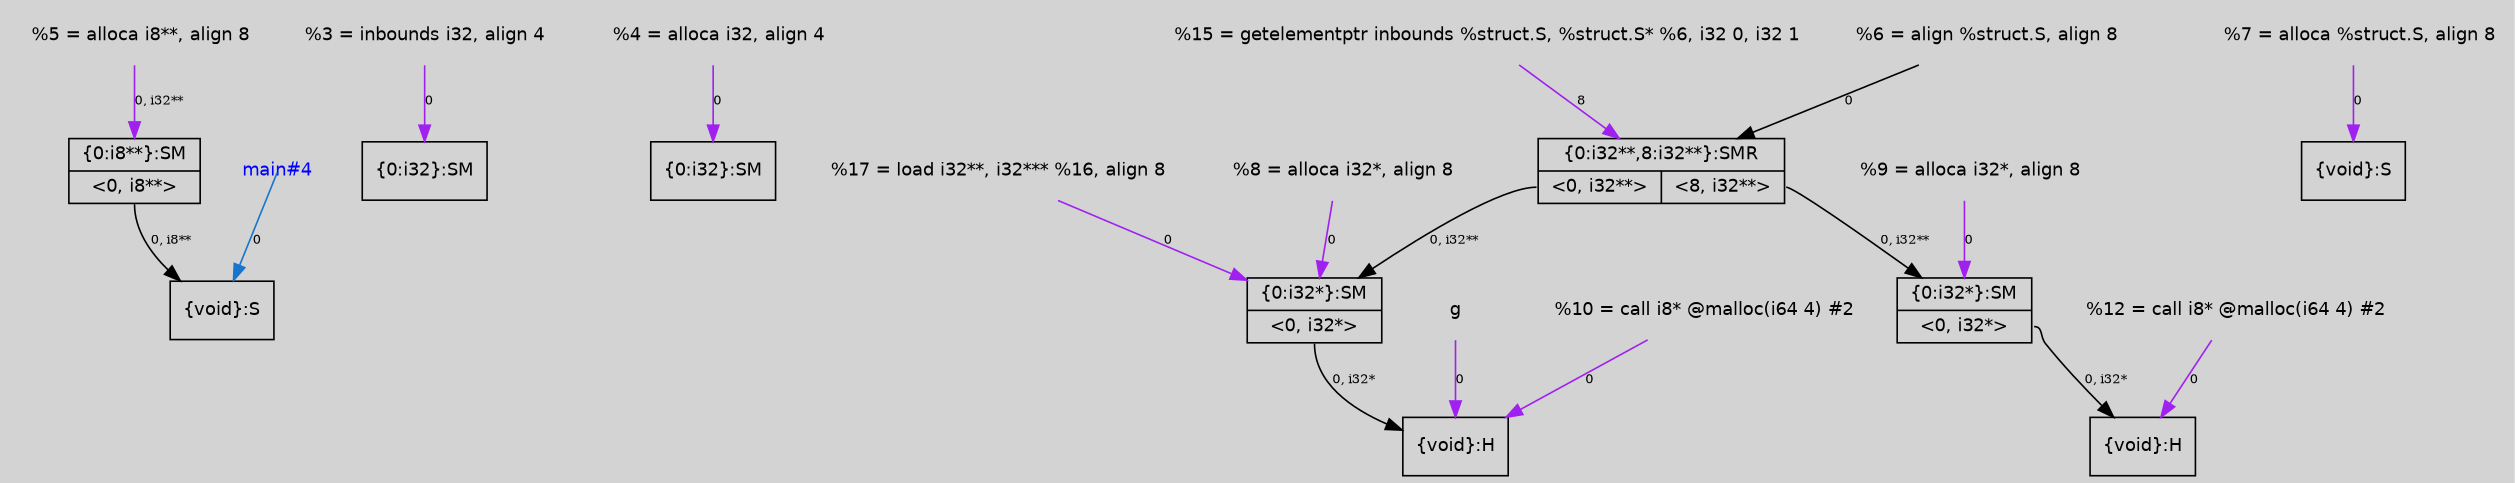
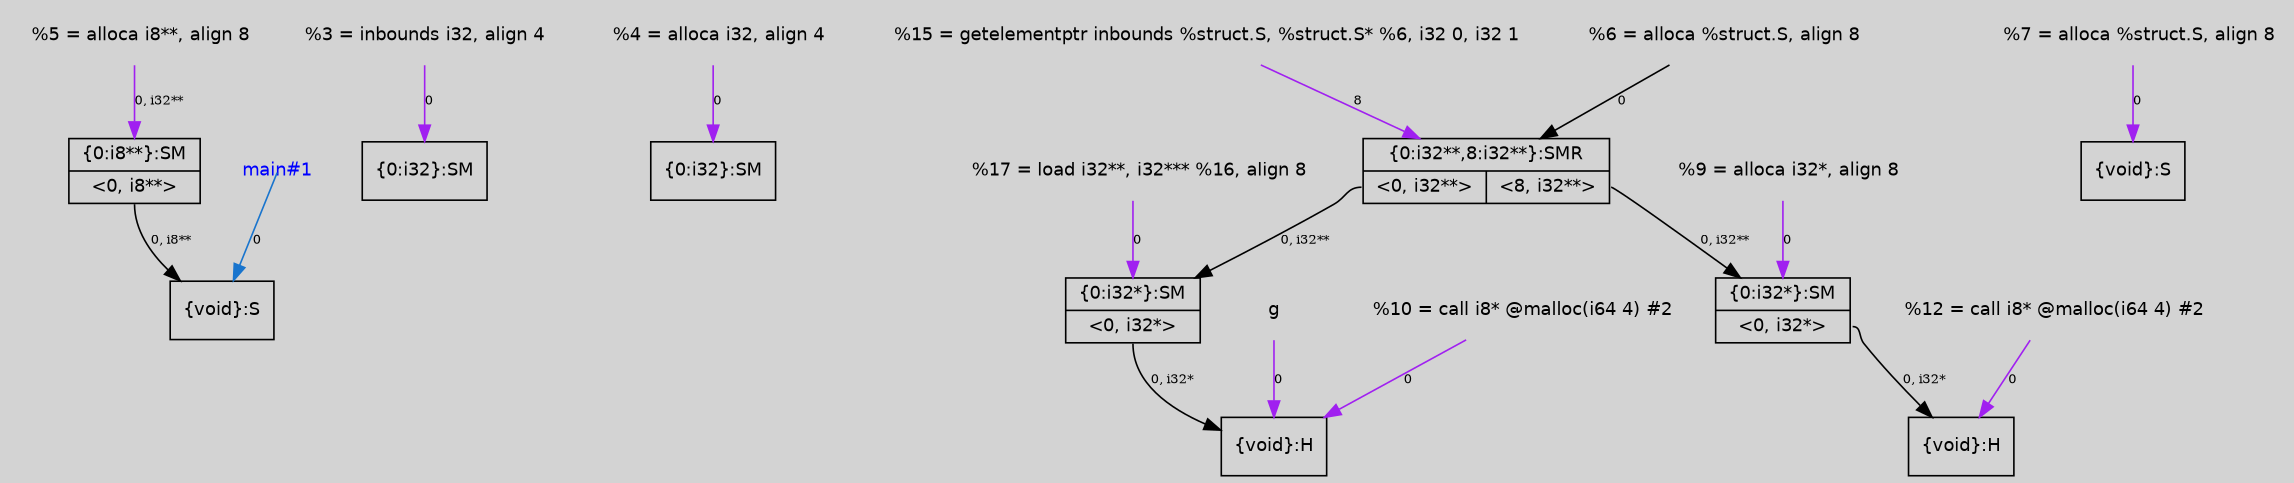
node "%6 = align %struct.S, align 8": label "%6 = align %struct.S, align 8" -> "%6 = alloca %struct.S, align 8"
node "main#4": label "main#4" -> "main#1"
node "%8 = alloca i32*, align 8": removed
